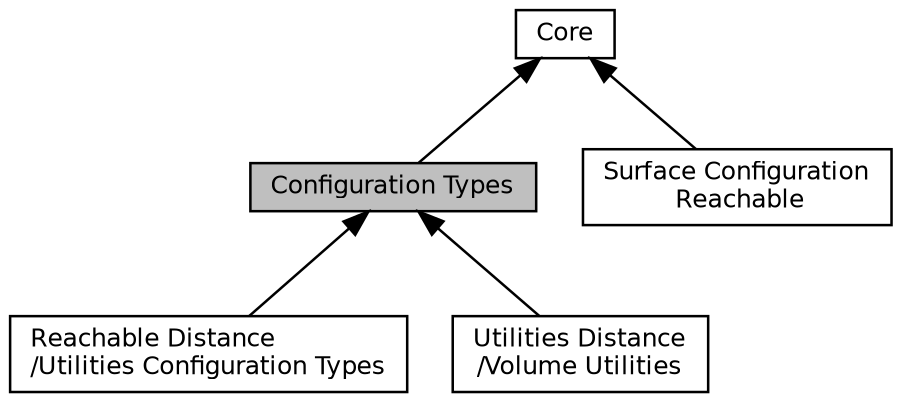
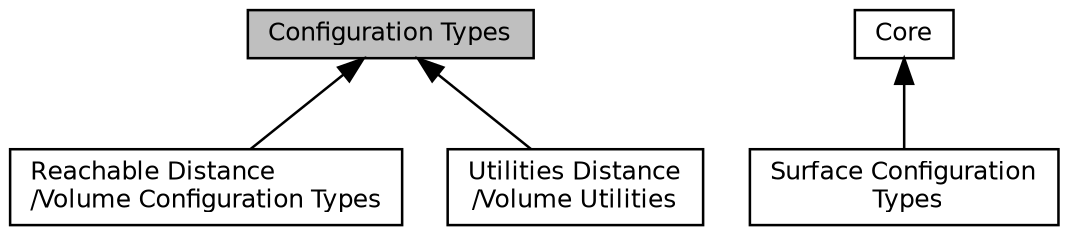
edge "Configuration Types" -> "Core": removed
node "Surface Configuration Reachable": label "Surface Configuration Reachable" -> "Surface Configuration Types"
node "Reachable Distance /Utilities Configuration Types": label "Reachable Distance /Utilities Configuration Types" -> "Reachable Distance /Volume Configuration Types"
